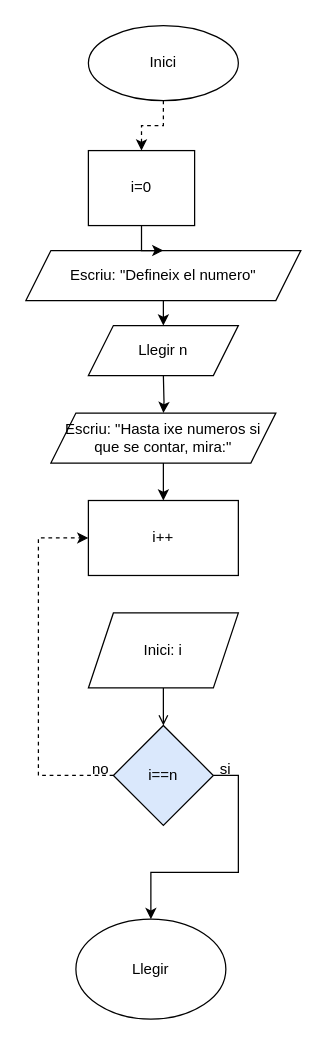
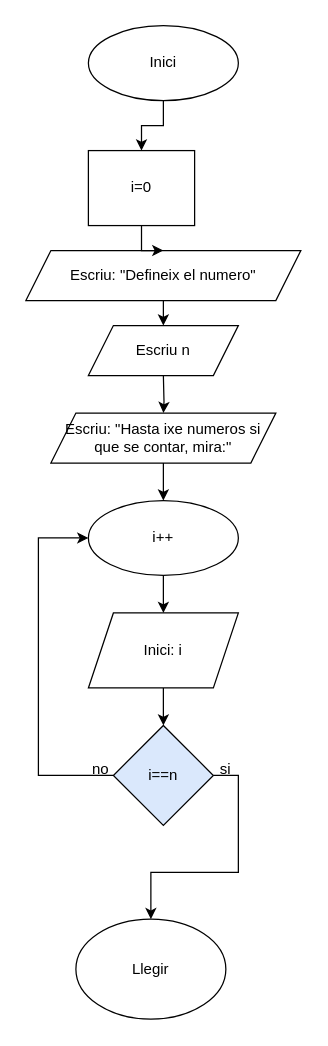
edge "Inici" -> "i=0": style dashed -> solid
node "Llegir n": label "Llegir n" -> "Escriu n"
node "i++": shape rectangle -> ellipse
edge "i++" -> "Inici: i": added
edge "i==n" -> "i++": style dashed -> solid
edge "Inici: i" -> "i==n": arrowhead open -> classic
